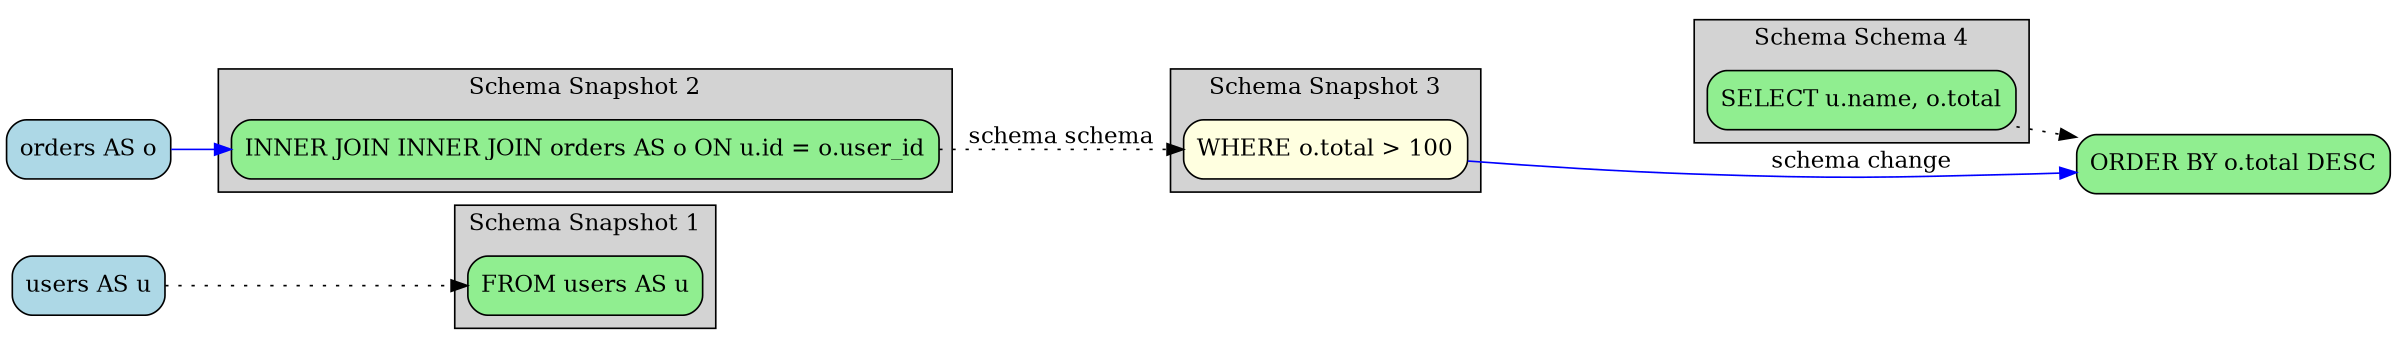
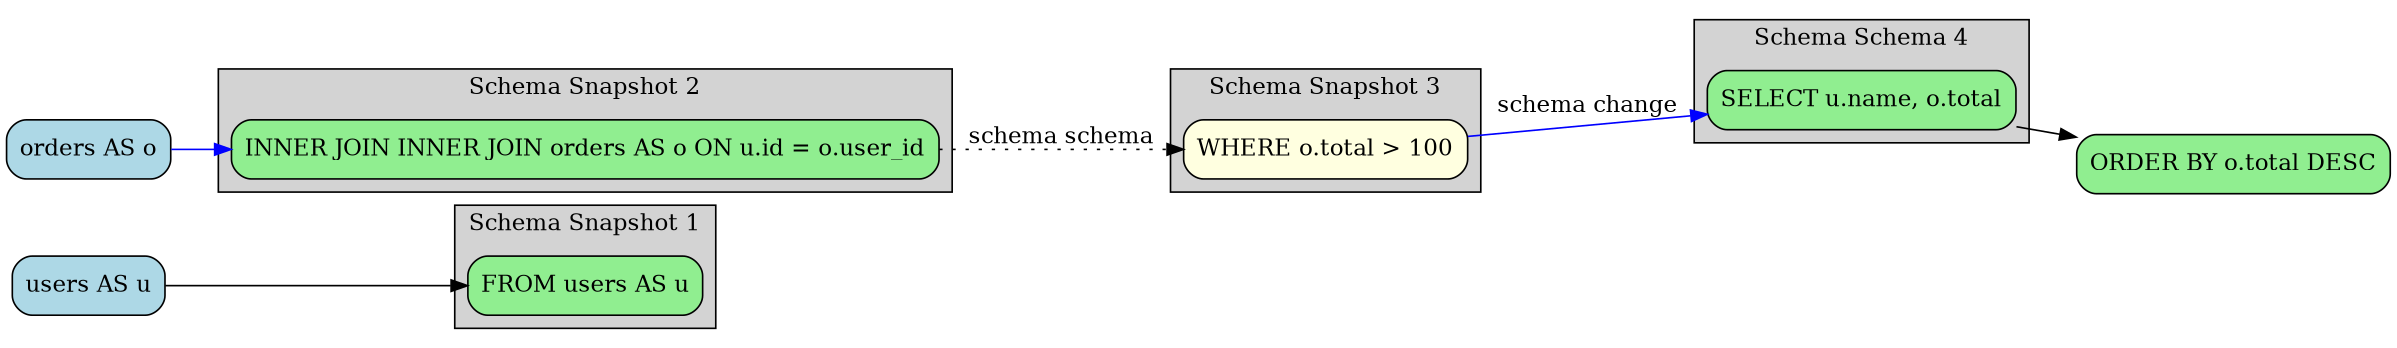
edge "SELECT u.name, o.total" -> "ORDER BY o.total DESC": style dotted -> solid
edge "WHERE o.total > 100" -> "ORDER BY o.total DESC": now "WHERE o.total > 100" -> "SELECT u.name, o.total"
edge "users AS u" -> "FROM users AS u": style dotted -> solid
